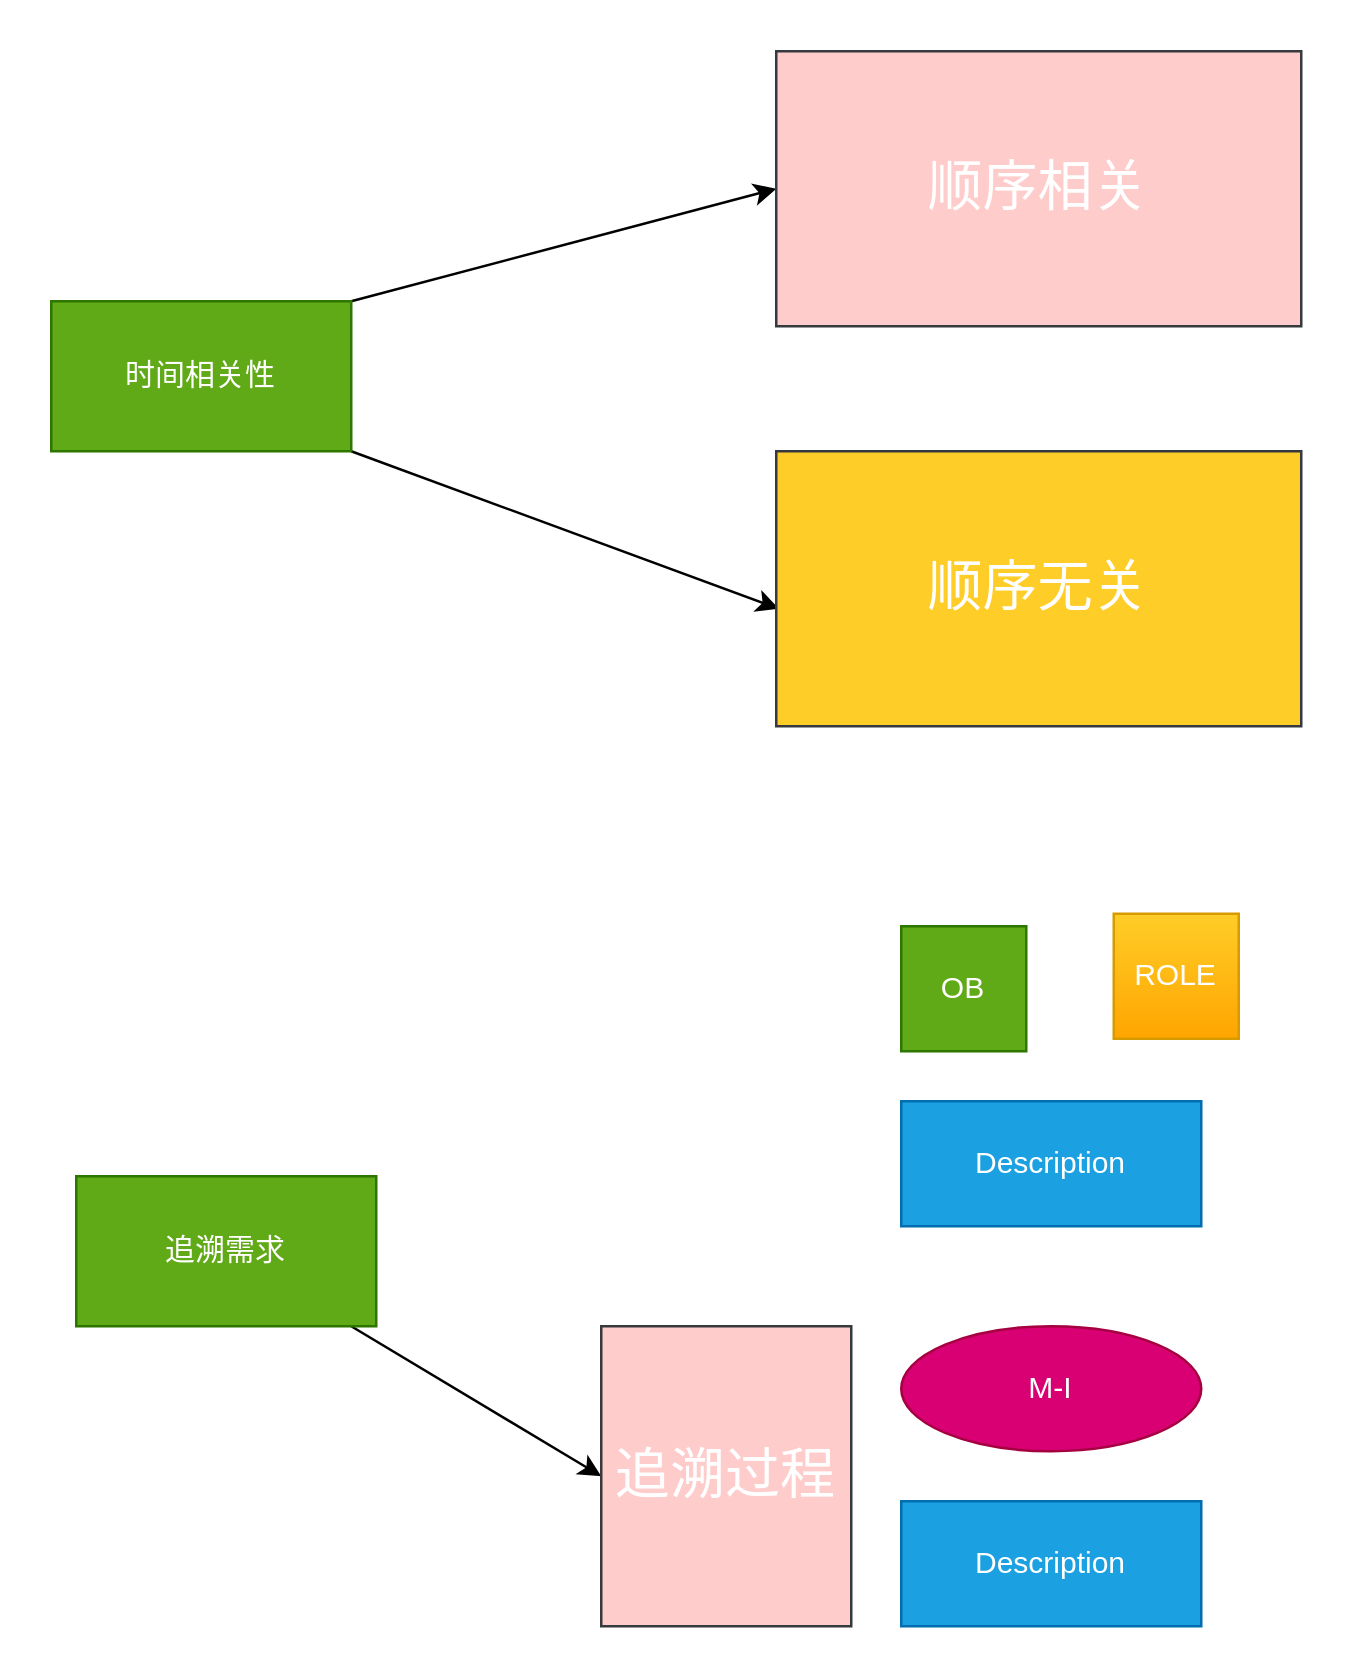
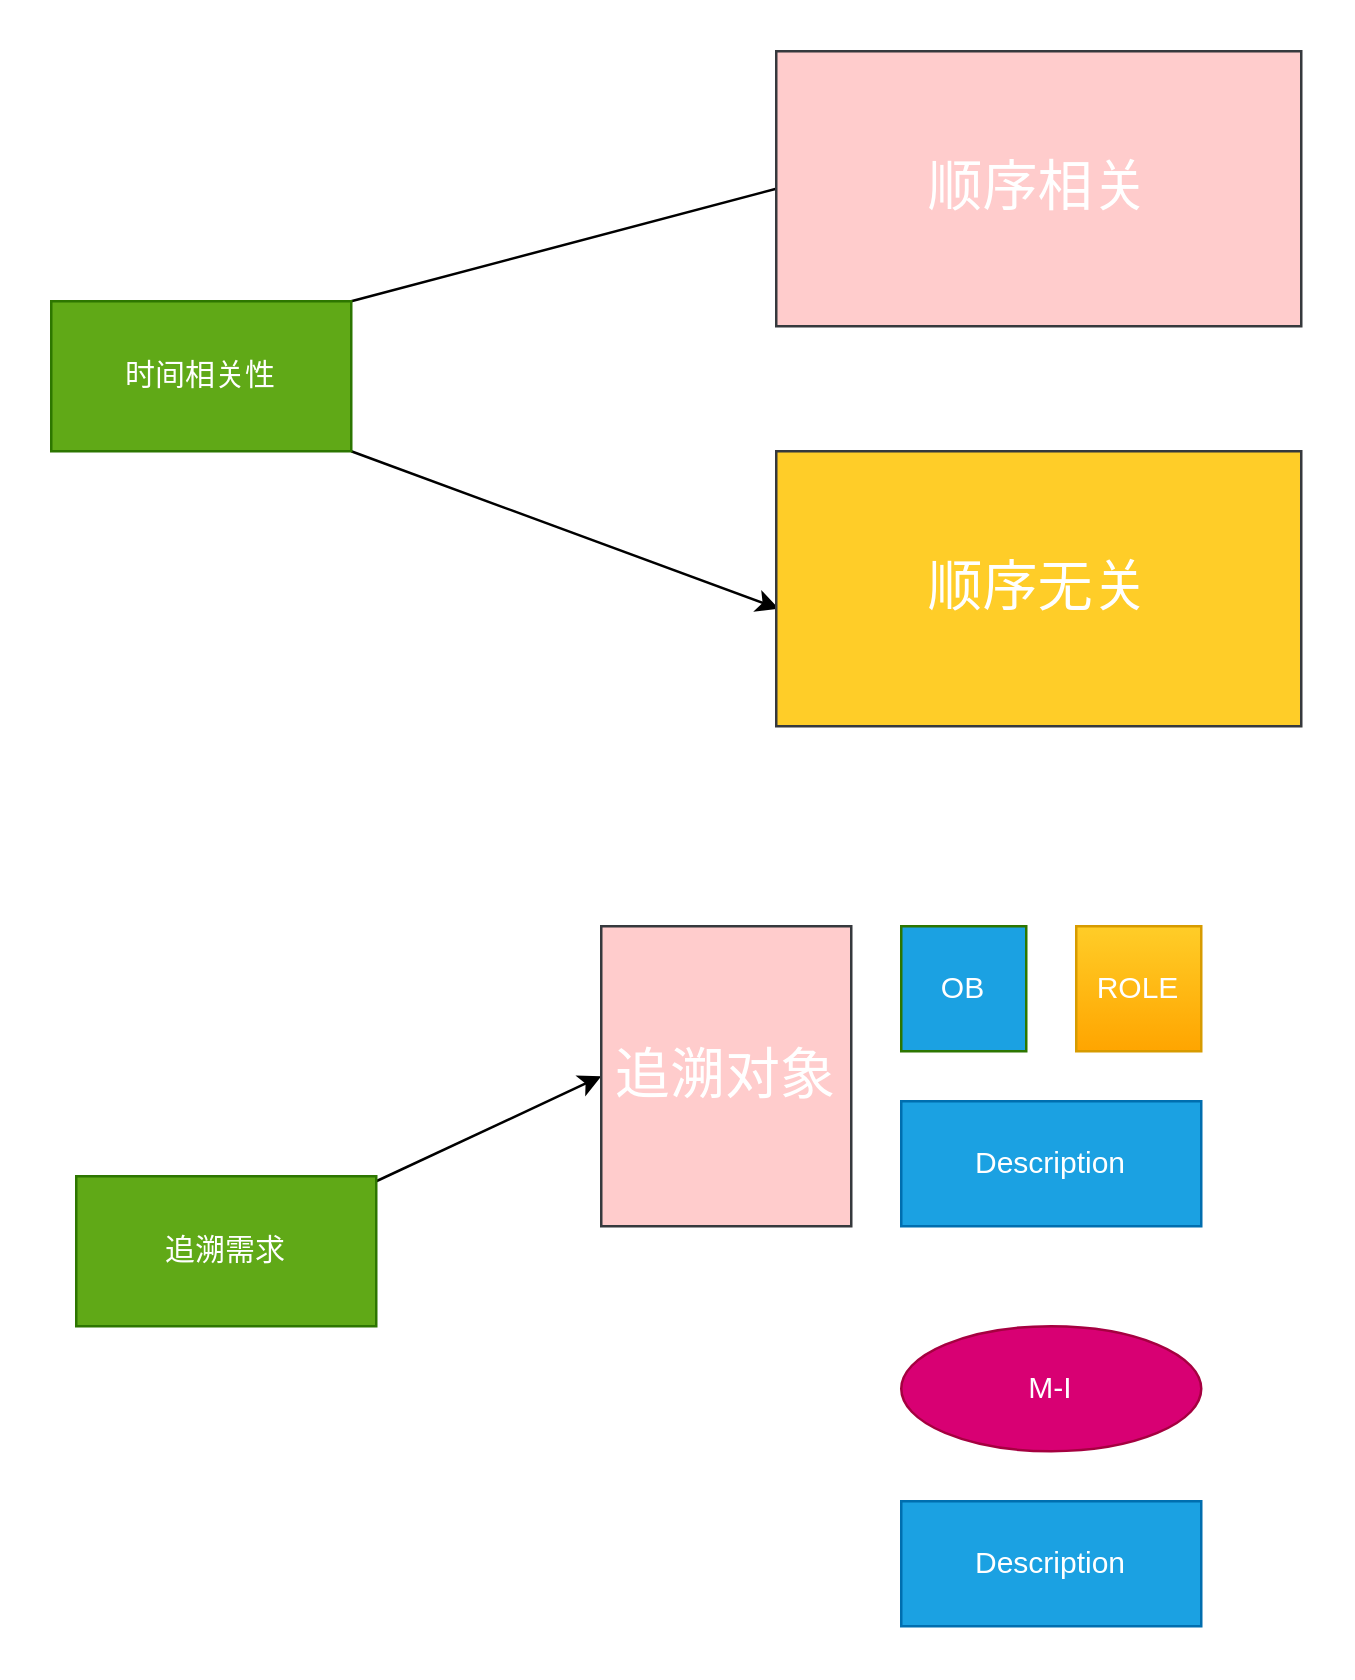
edge "时间相关性" -> "顺序相关": arrowhead classic -> none
node "ROLE": moved (1176, 976) -> (1139, 989)
node "OB": fillcolor #60a917 -> #1ba1e2
node "追溯对象": added
edge "追溯需求" -> "追溯对象": added
edge "追溯需求" -> "追溯过程": removed
node "追溯过程": removed
